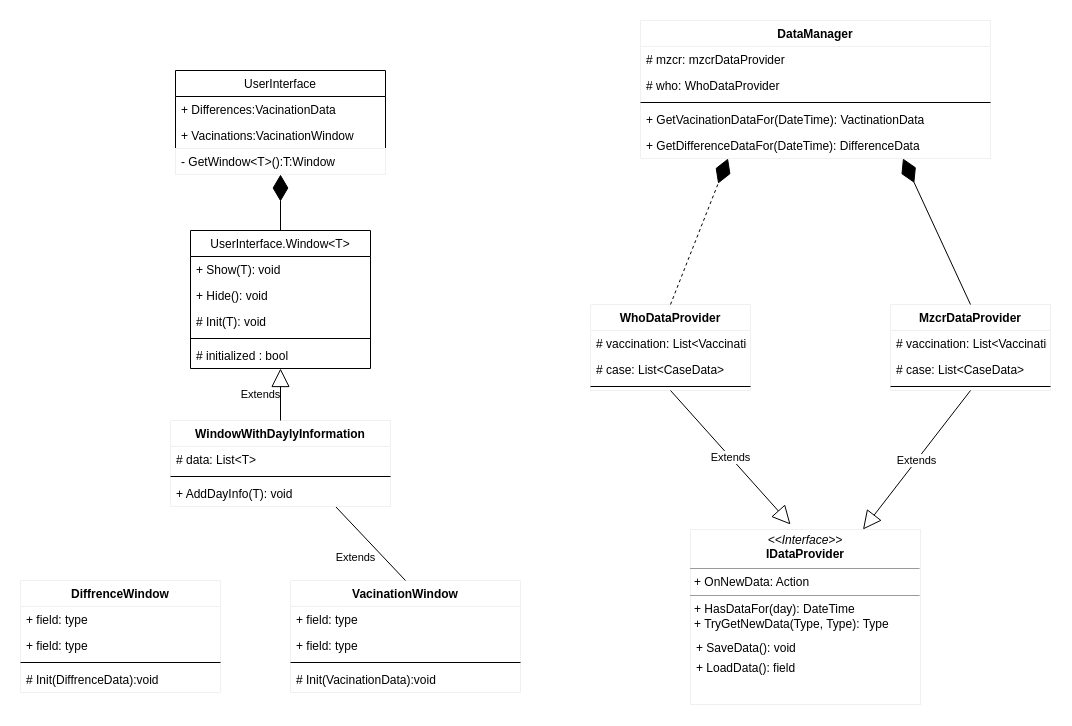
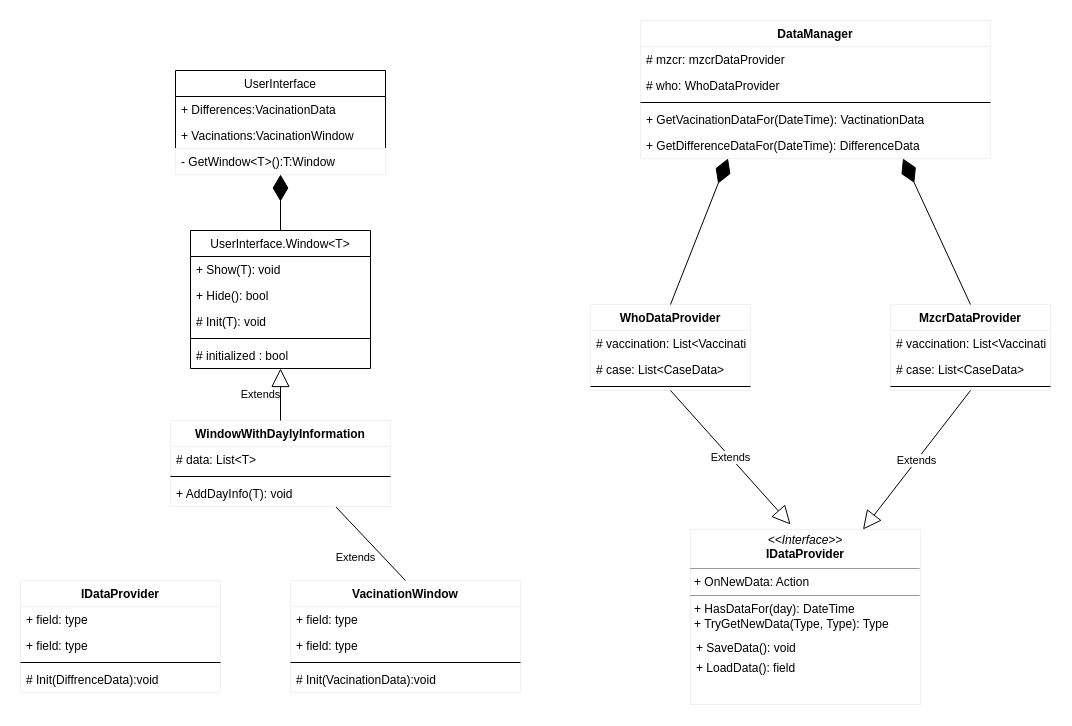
edge "WhoDataProvider" -> "DataManager": style dashed -> solid
node "+ Hide(): void": label "+ Hide(): void" -> "+ Hide(): bool"
node "DiffrenceWindow": label "DiffrenceWindow" -> "IDataProvider"
